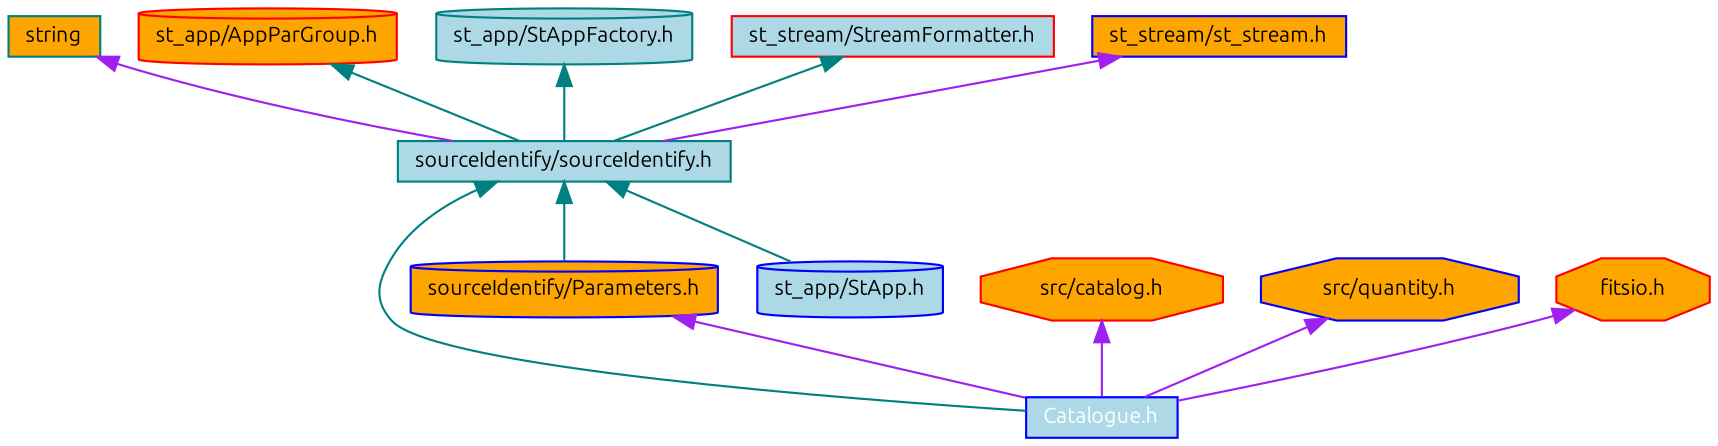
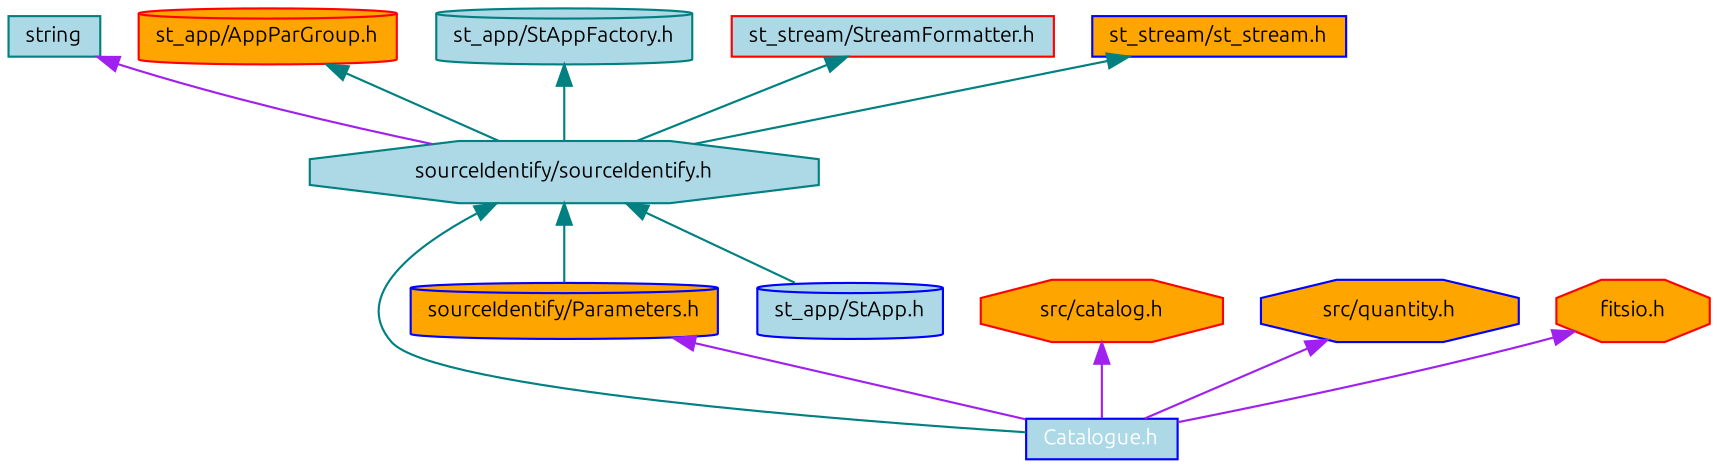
node "string": fillcolor orange -> lightblue
edge "sourceIdentify/sourceIdentify.h" -> "st_stream/st_stream.h": color purple -> teal
node "sourceIdentify/sourceIdentify.h": shape box -> octagon
